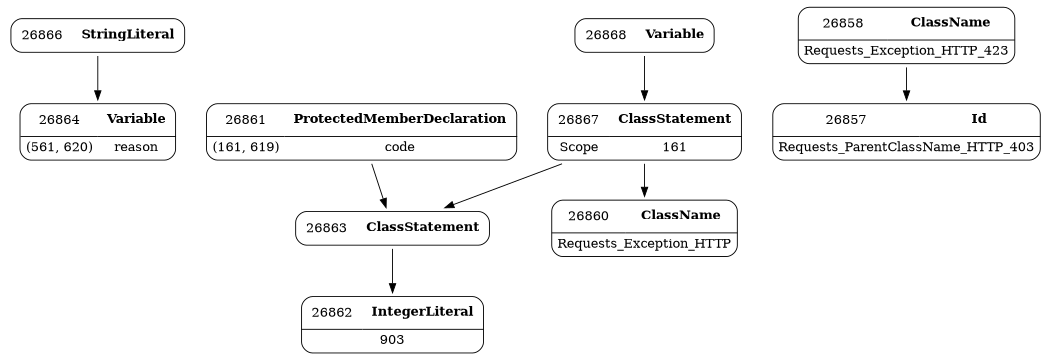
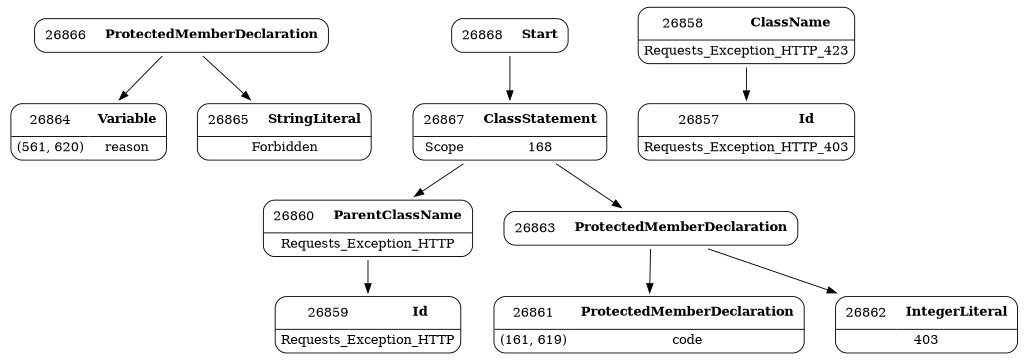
node "26866": text "StringLiteral" -> "ProtectedMemberDeclaration"
node "26868": text "Variable" -> "Start"
node "26865": added
node "26867": text "161" -> "168"
node "26857": text "Requests_ParentClassName_HTTP_403" -> "Requests_Exception_HTTP_403"
edge "26861" -> "26863": reversed
node "26860": text "ClassName" -> "ParentClassName"
node "26863": text "ClassStatement" -> "ProtectedMemberDeclaration"
node "26859": added
node "26862": text "903" -> "403"
